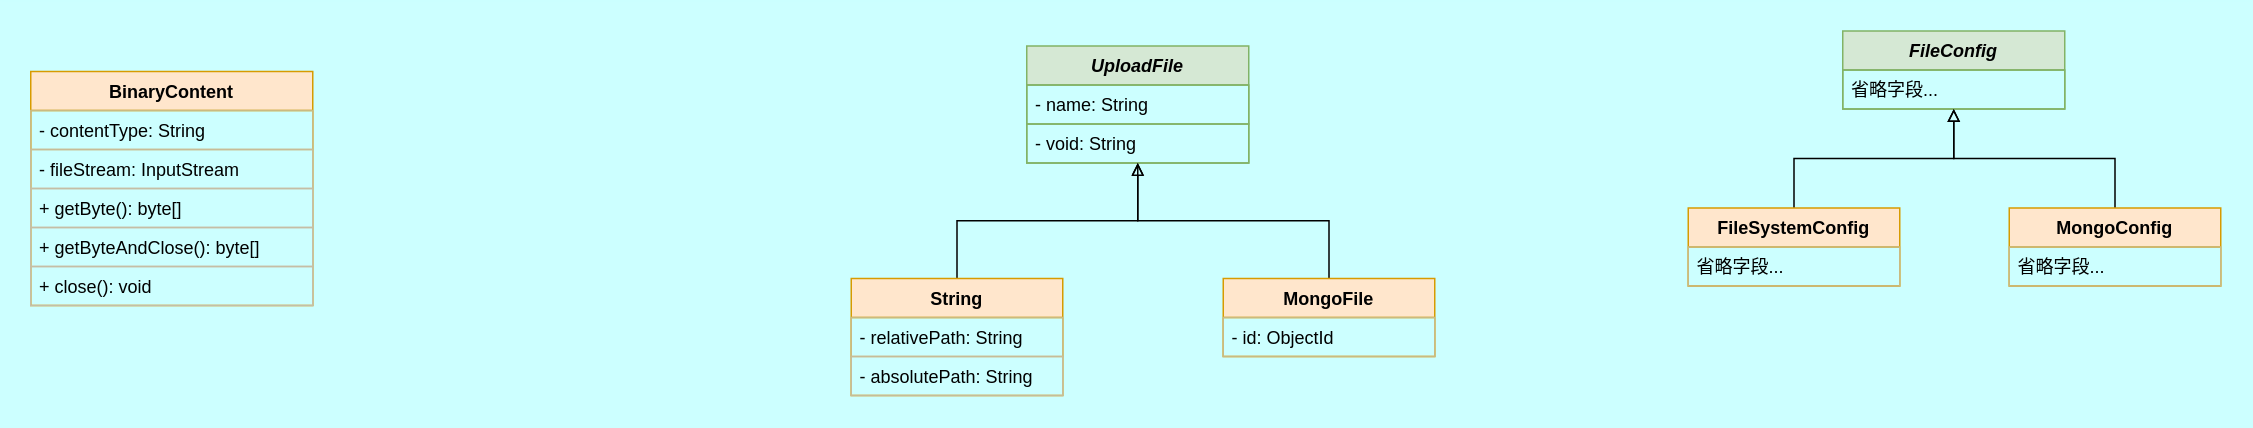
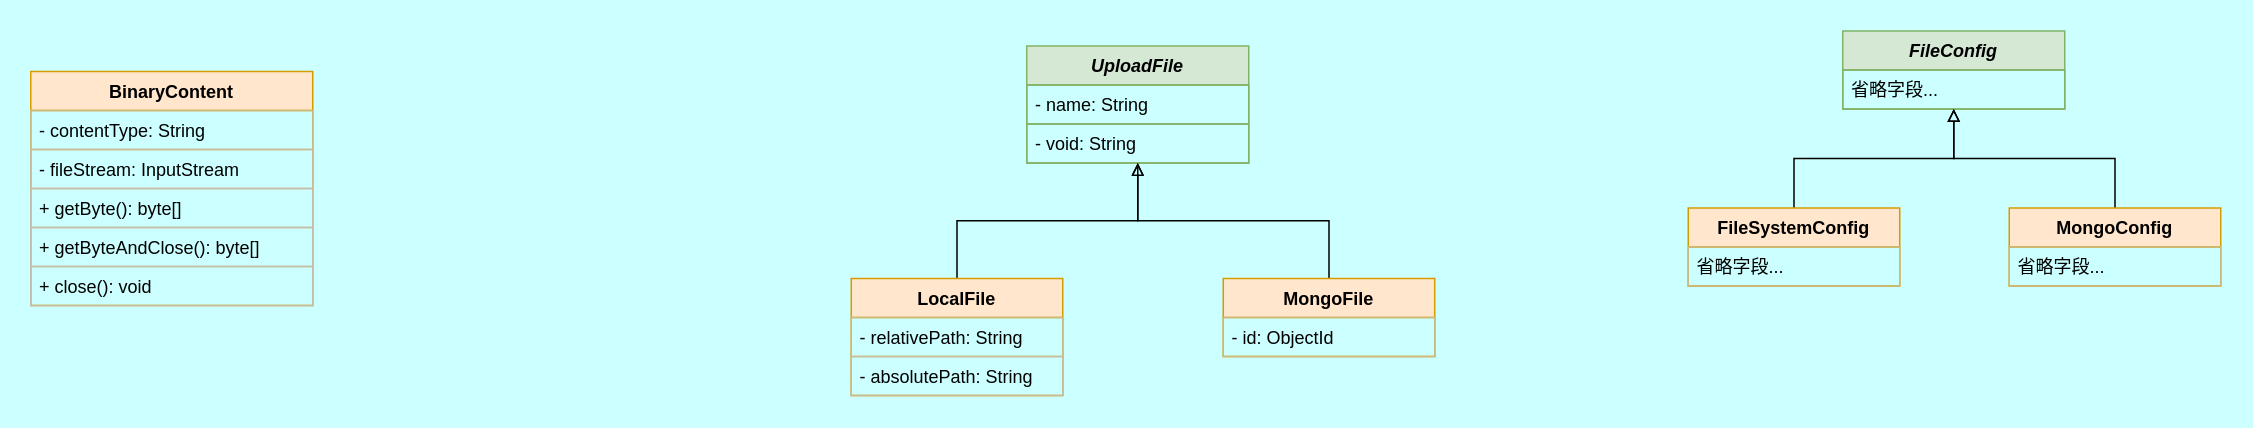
node "String": label "String" -> "LocalFile"
